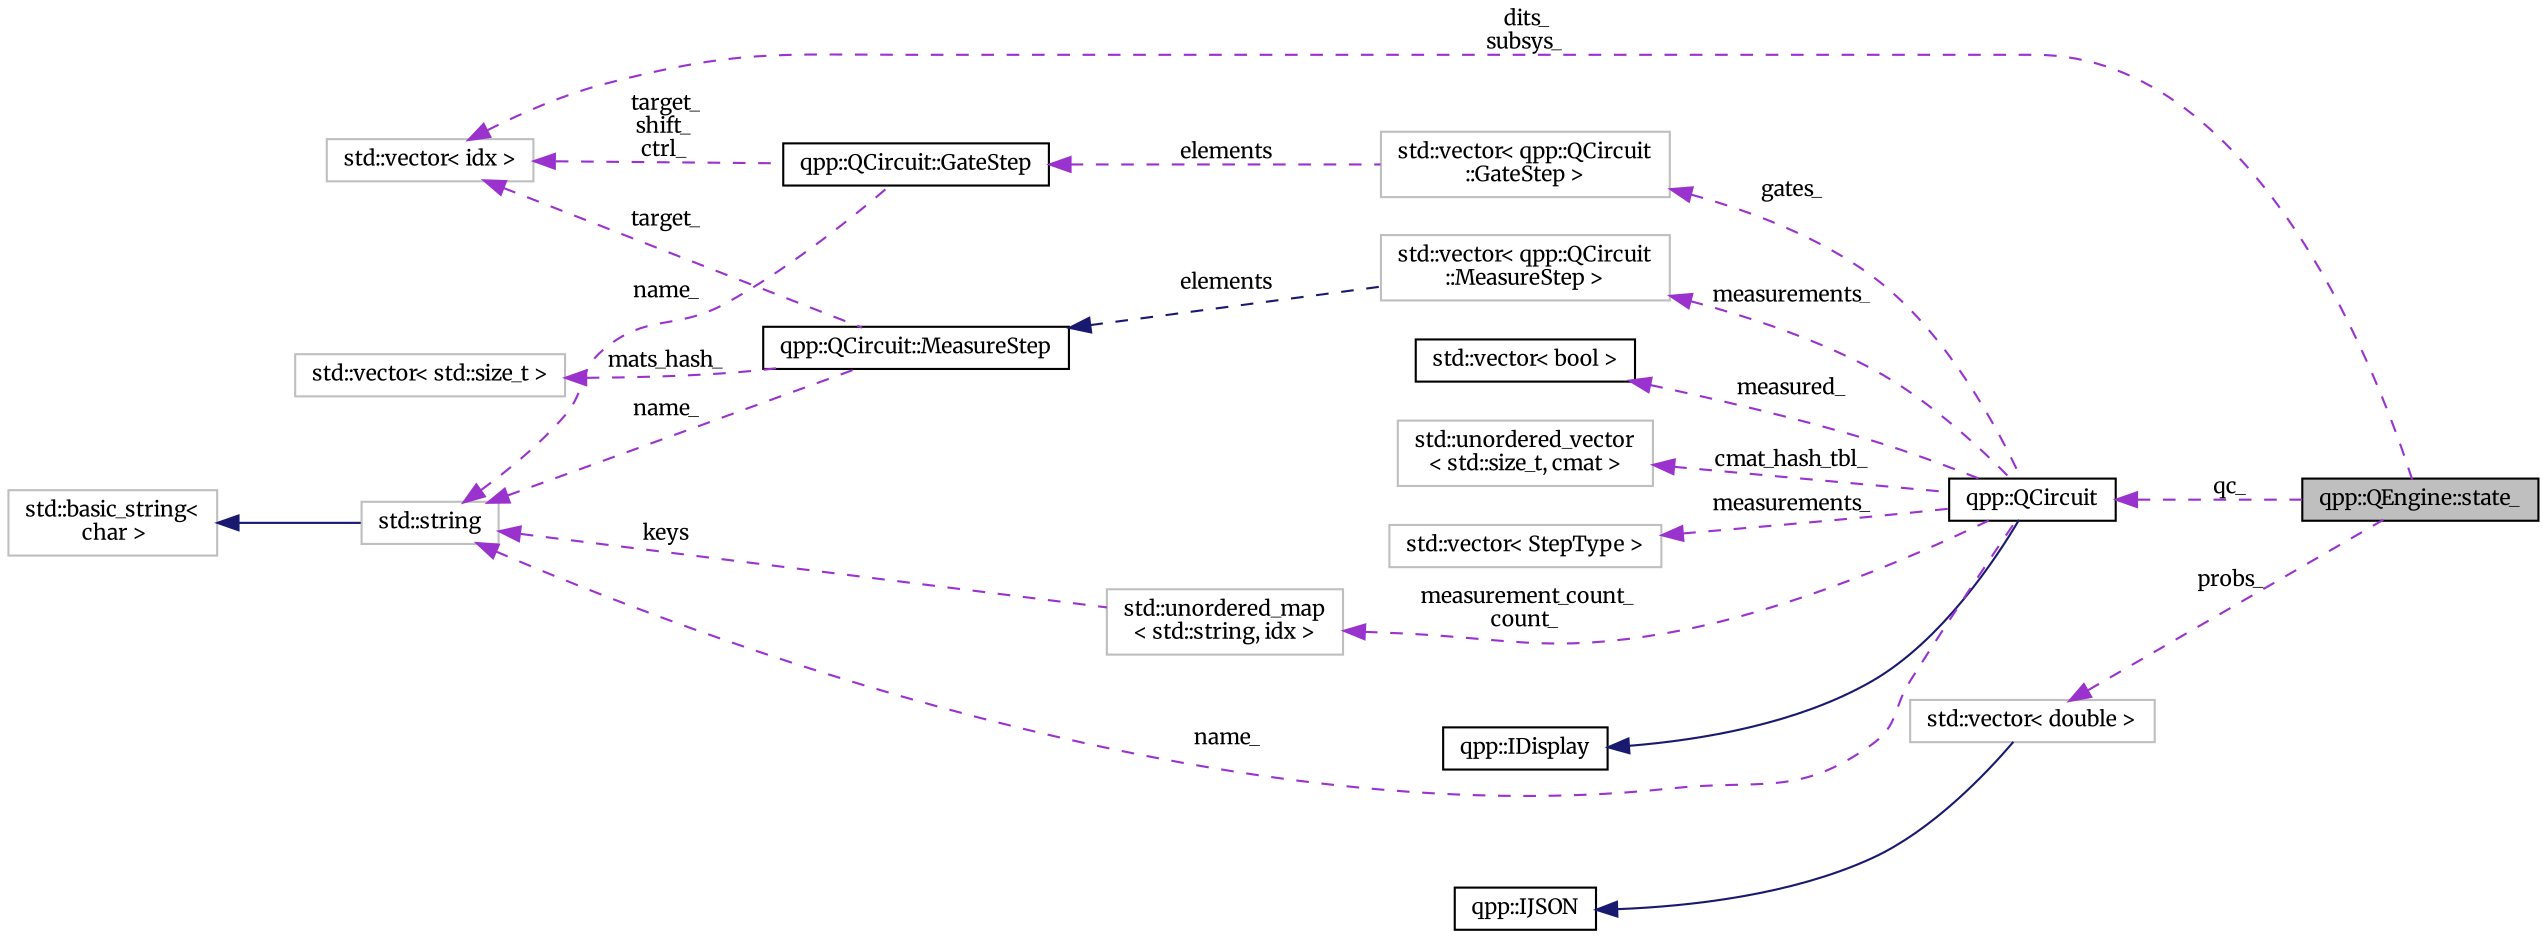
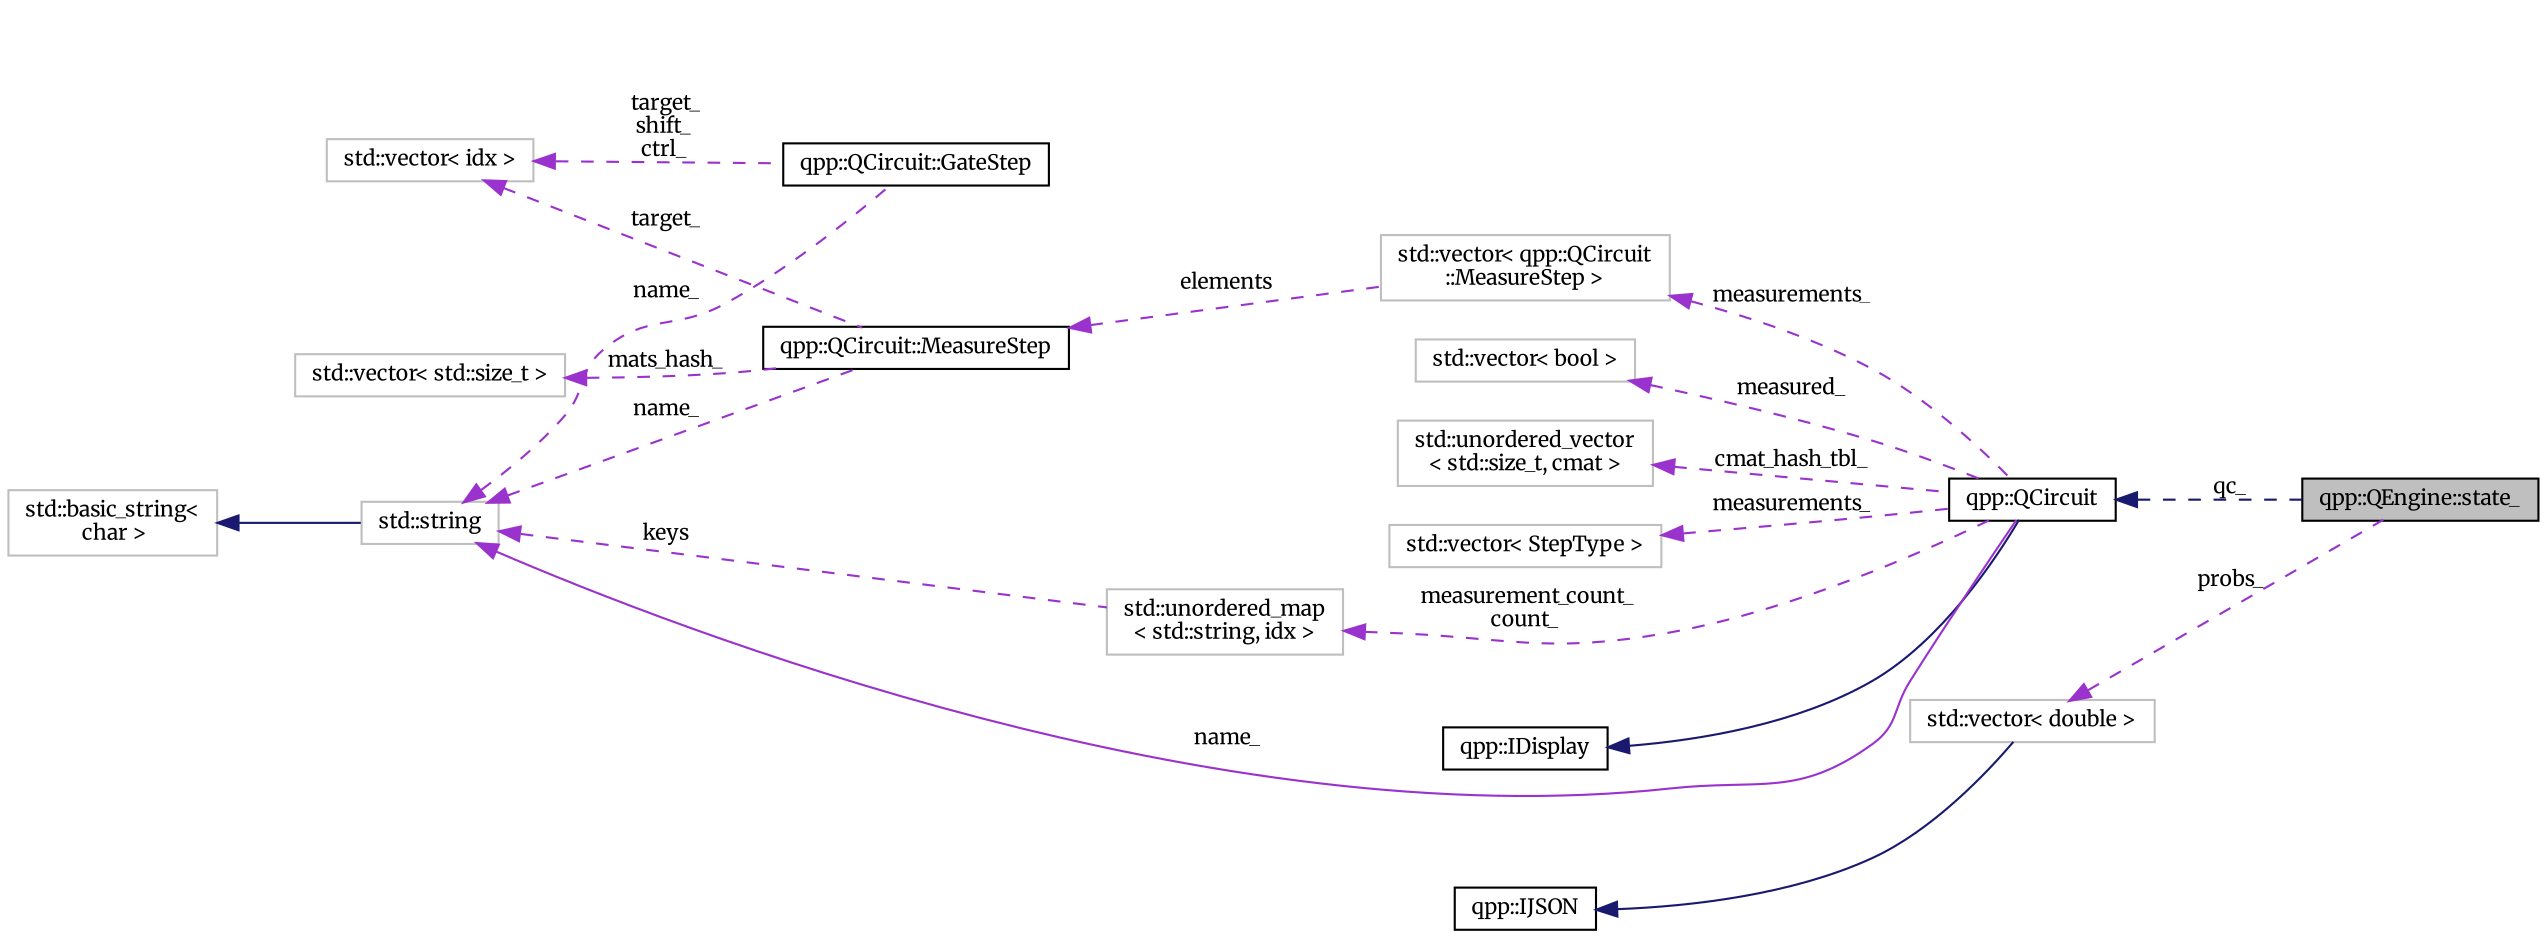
edge "qpp::QEngine::state_" -> "std::vector< idx >": removed, label "dits_ subsys_"
node "std::vector< qpp::QCircuit ::GateStep >": removed
edge "std::vector< qpp::QCircuit ::MeasureStep >" -> "qpp::QCircuit::MeasureStep": color midnightblue -> darkorchid3
node "std::vector< bool >": color black -> grey75
edge "qpp::QEngine::state_" -> "qpp::QCircuit": color darkorchid3 -> midnightblue
edge "qpp::QCircuit" -> "std::string": style dashed -> solid
